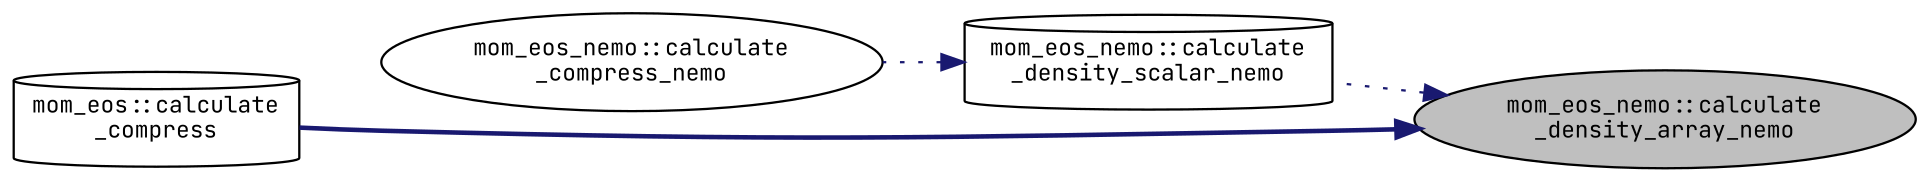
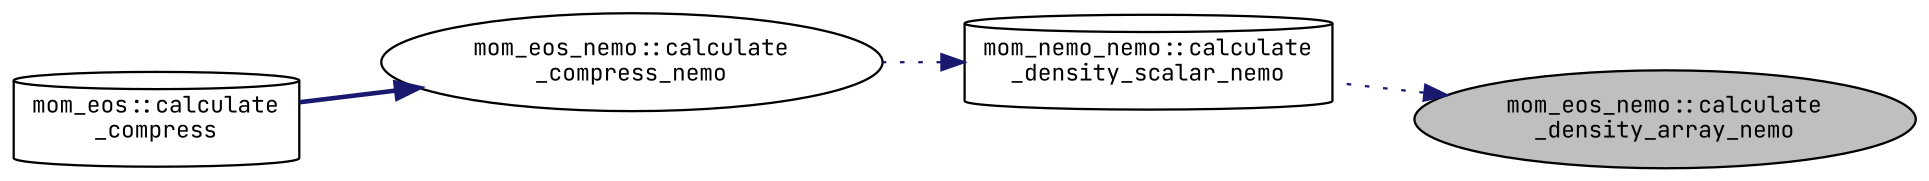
node "mom_eos_nemo::calculate _density_scalar_nemo": label "mom_eos_nemo::calculate _density_scalar_nemo" -> "mom_nemo_nemo::calculate _density_scalar_nemo"
edge "mom_eos::calculate _compress" -> "mom_eos_nemo::calculate _density_array_nemo": now "mom_eos::calculate _compress" -> "mom_eos_nemo::calculate _compress_nemo"
